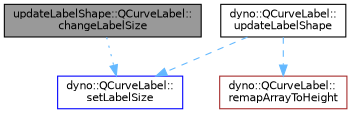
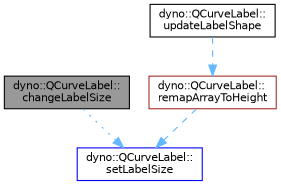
node "updateLabelShape::QCurveLabel:: changeLabelSize": label "updateLabelShape::QCurveLabel:: changeLabelSize" -> "dyno::QCurveLabel:: changeLabelSize"
edge "dyno::QCurveLabel:: updateLabelShape" -> "dyno::QCurveLabel:: setLabelSize": now "dyno::QCurveLabel:: remapArrayToHeight" -> "dyno::QCurveLabel:: setLabelSize"
